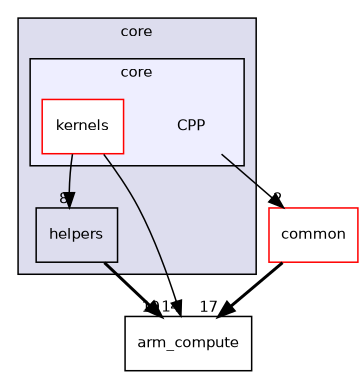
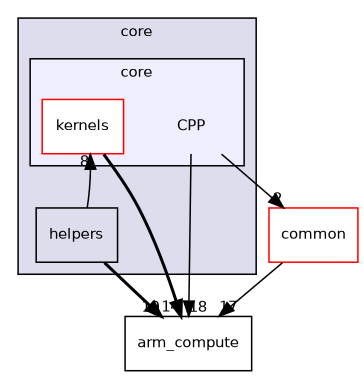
edge "kernels" -> "helpers": reversed
edge "kernels" -> "arm_compute": style solid -> bold
edge "CPP" -> "arm_compute": added
edge "common" -> "arm_compute": style bold -> solid
